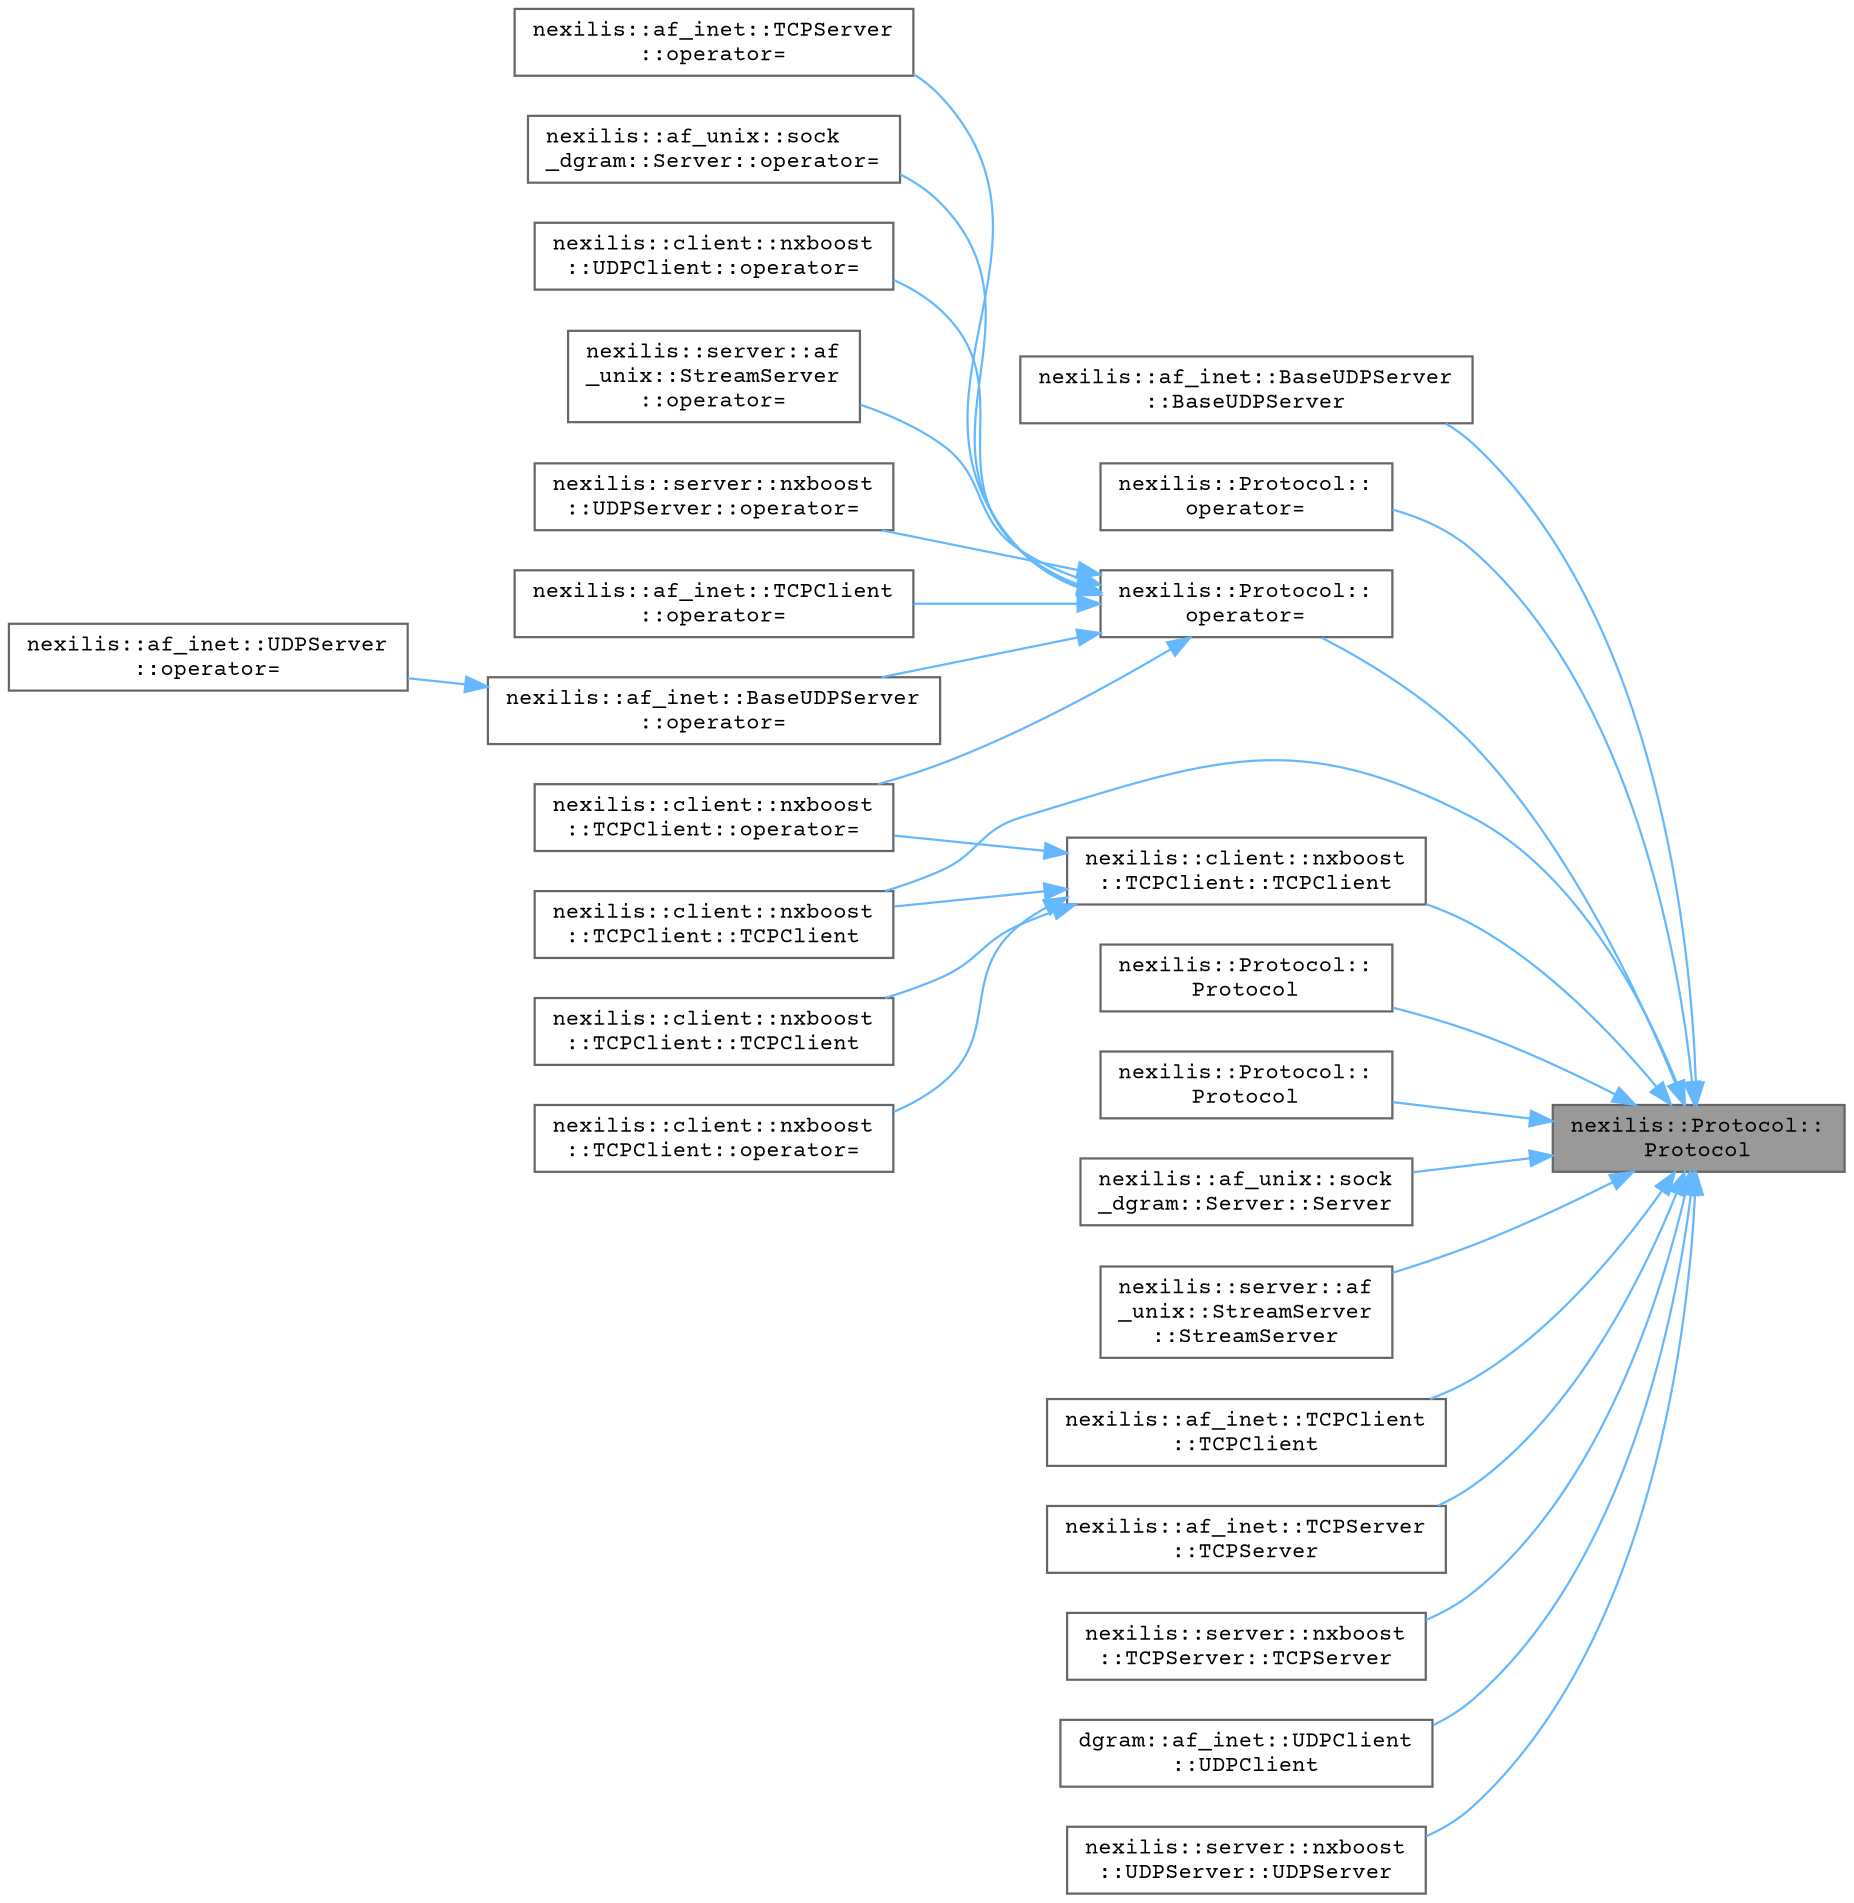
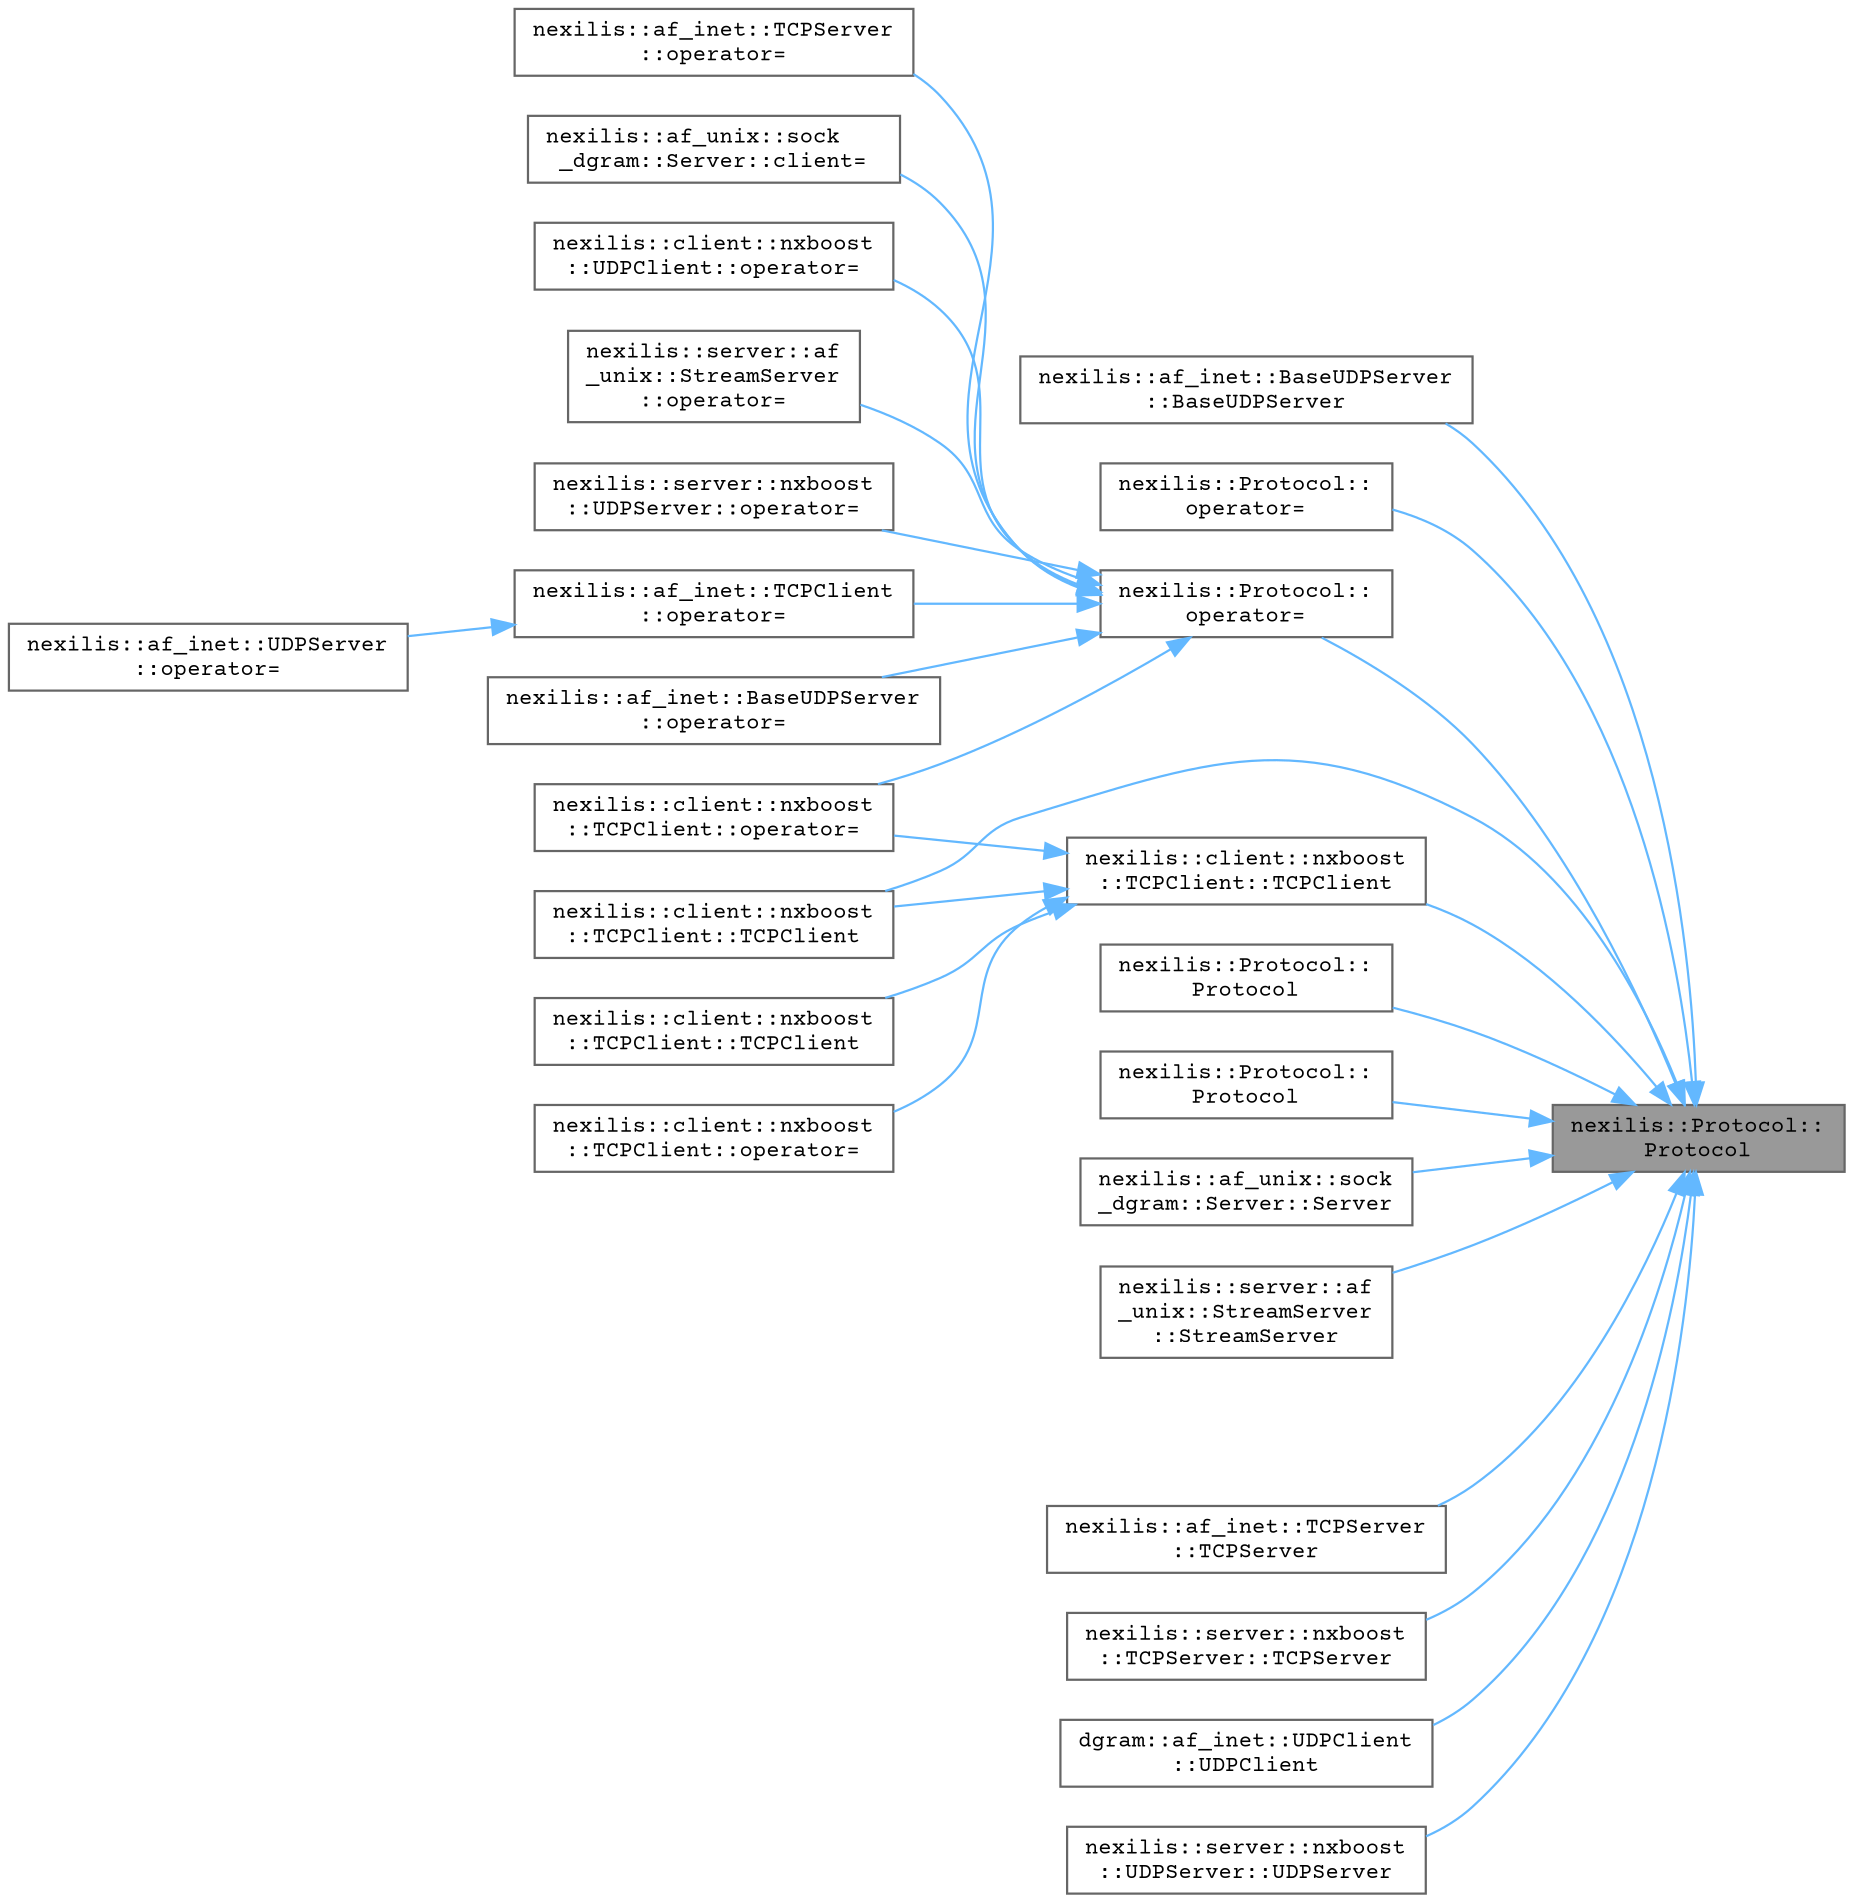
node "nexilis::af_unix::sock _dgram::Server::operator=": label "nexilis::af_unix::sock _dgram::Server::operator=" -> "nexilis::af_unix::sock _dgram::Server::client="
edge "nexilis::af_inet::UDPServer ::operator=" -> "nexilis::af_inet::BaseUDPServer ::operator=": now "nexilis::af_inet::UDPServer ::operator=" -> "nexilis::af_inet::TCPClient ::operator="
node "nexilis::af_inet::TCPClient ::TCPClient": removed
